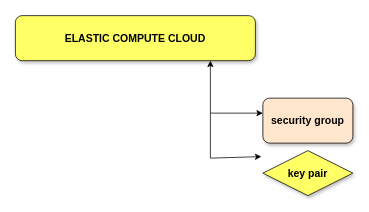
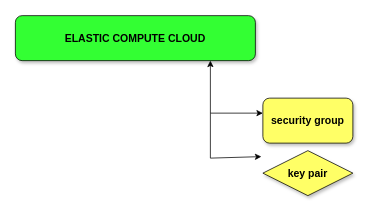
node "ELASTIC COMPUTE CLOUD": fillcolor #ffff66 -> #33ff33
node "security group": fillcolor #ffe6cc -> #ffff66
